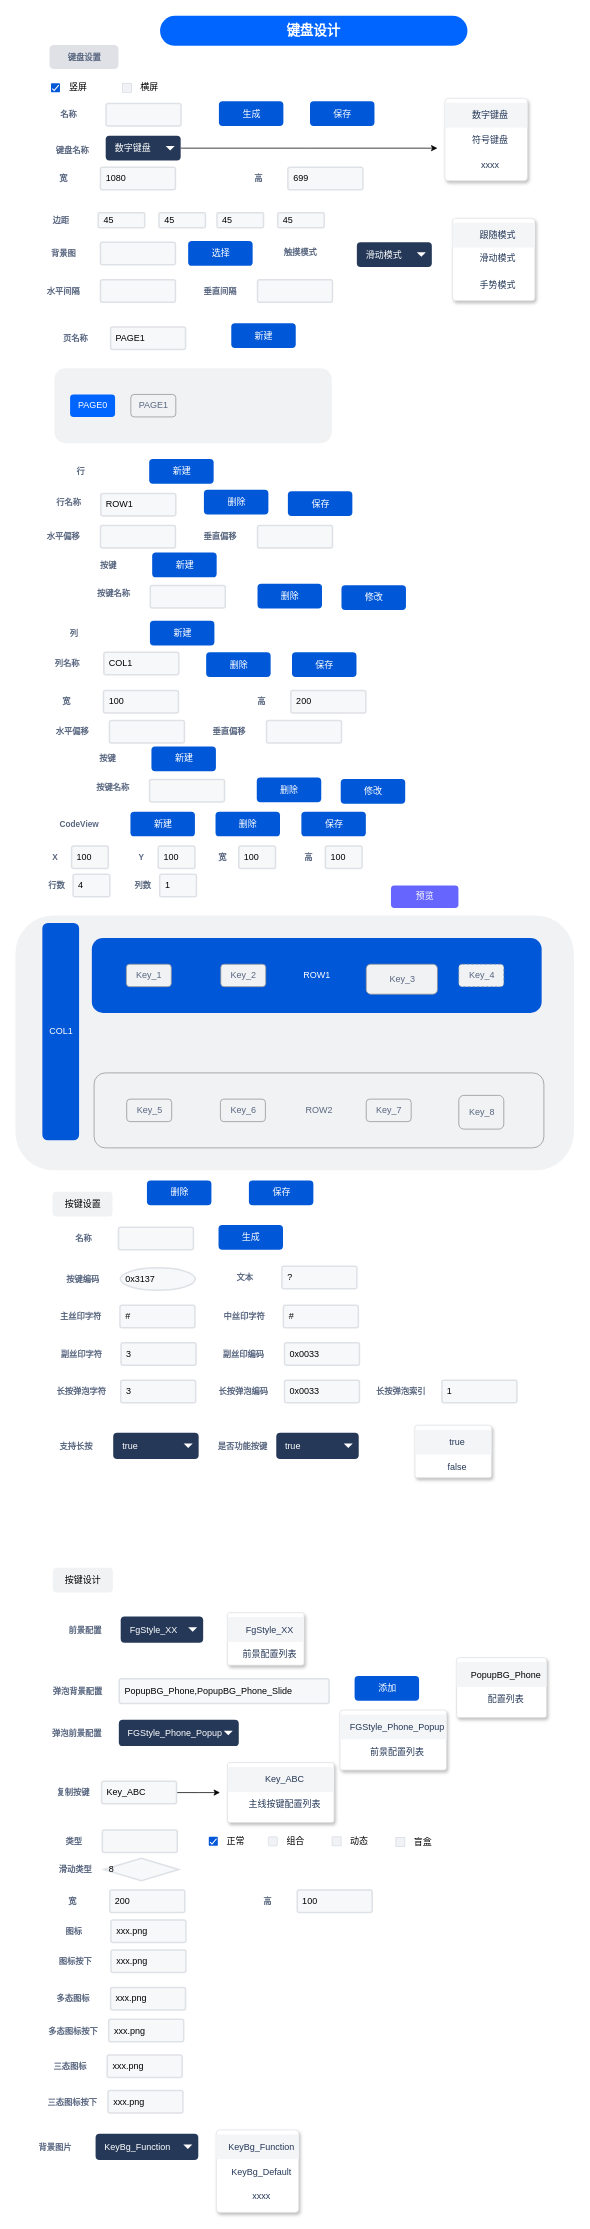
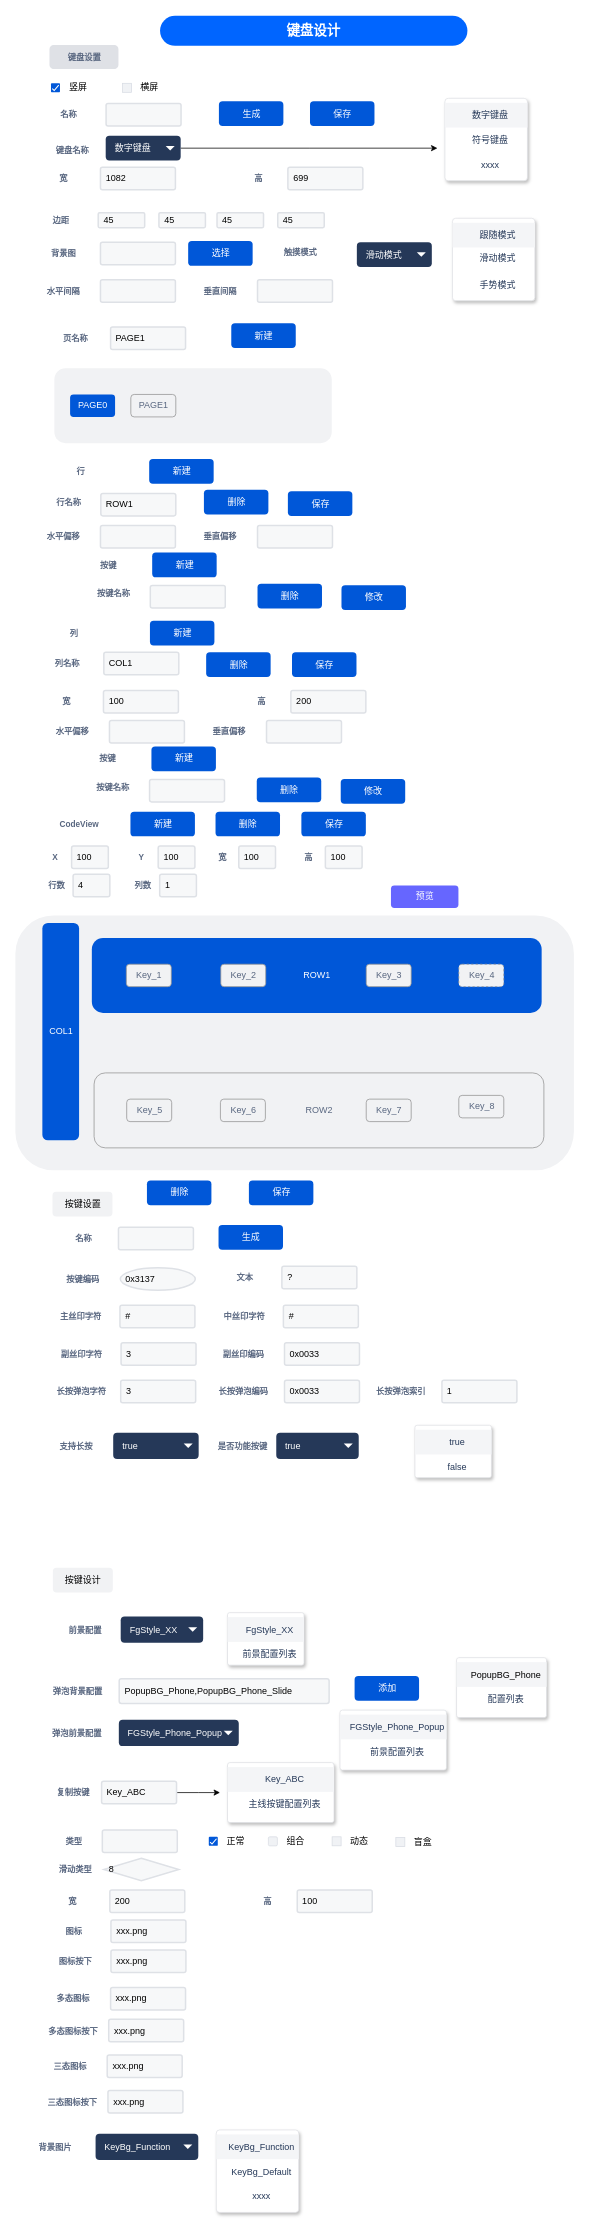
node "1080": label "1080" -> "1082"
node "PAGE0": fillcolor #0065ff -> #0057d8
node "Key_3": size 71x30 -> 45x23
node "Key_8": size 45x34 -> 45x23
